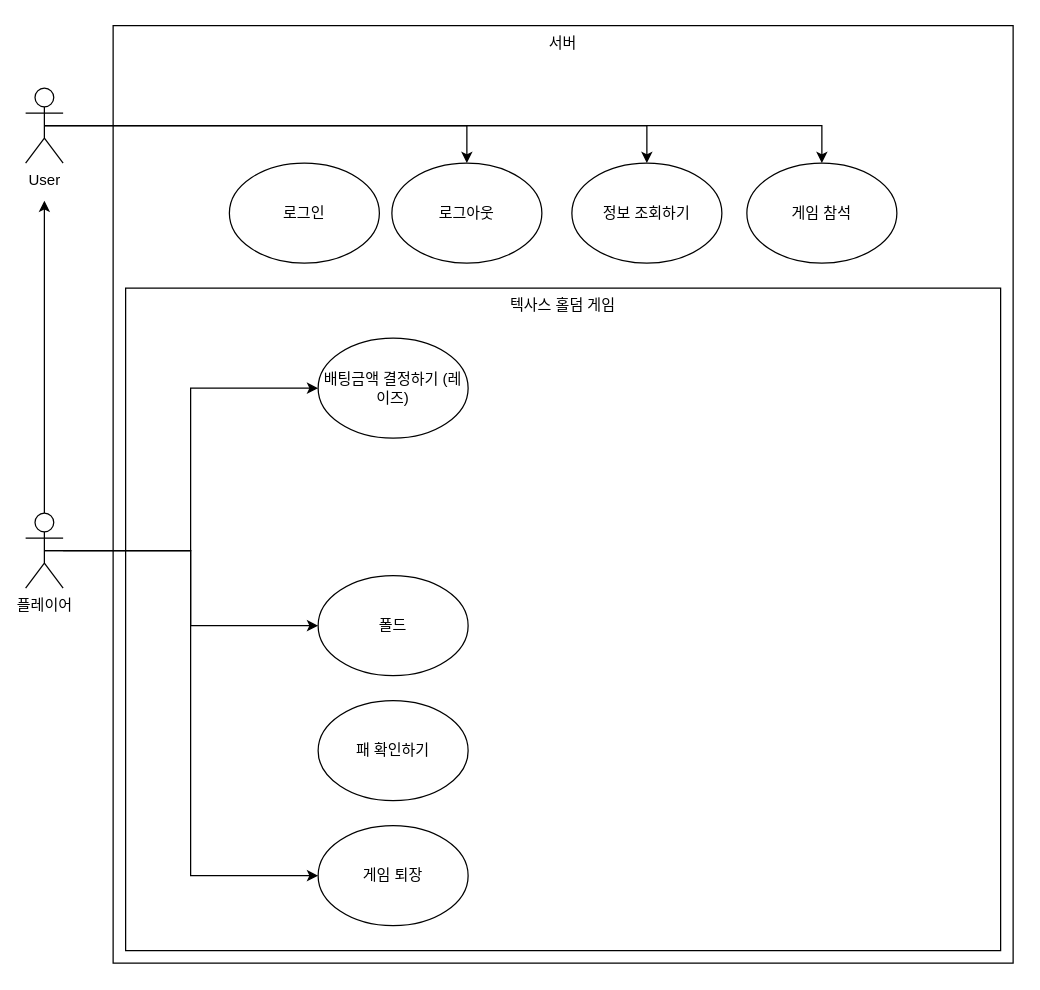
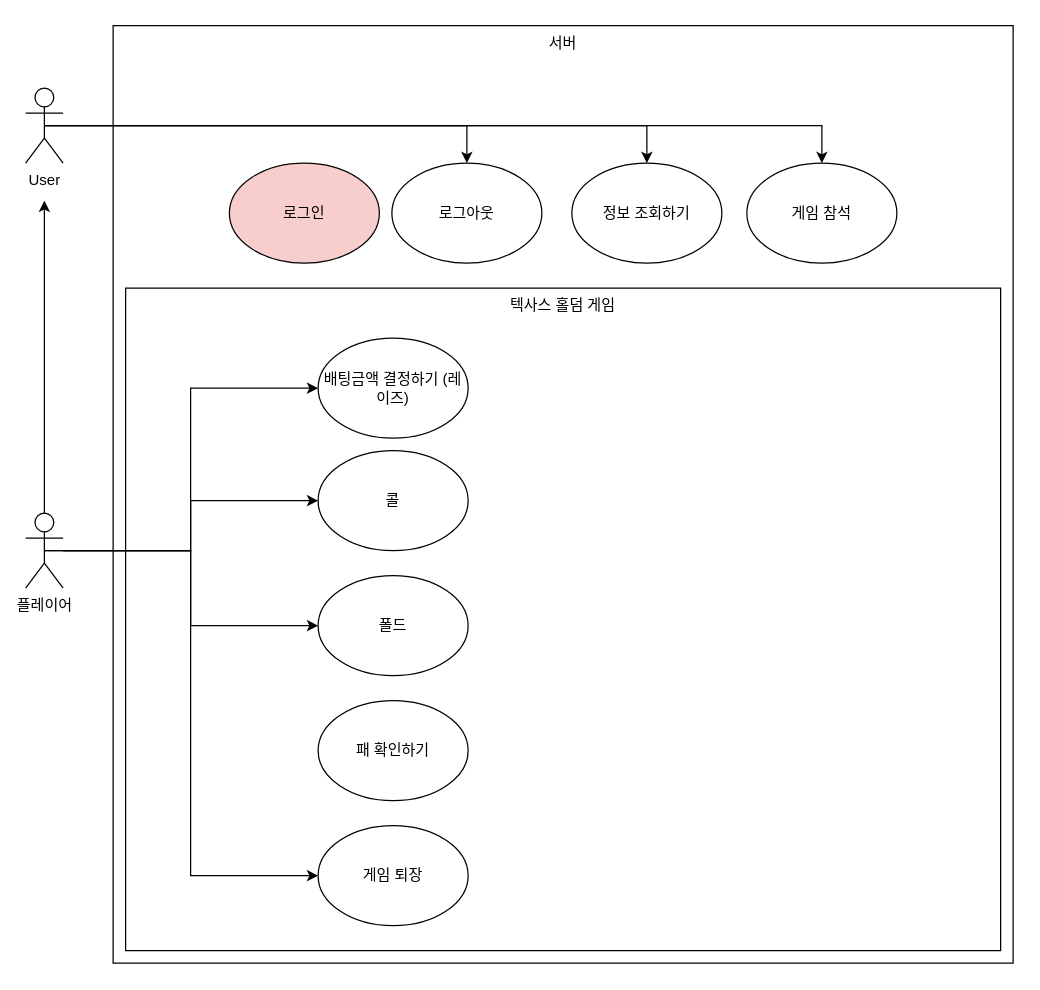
node "로그인": fillcolor #ffffff -> #f8cecc
edge "플레이어" -> "콜": added
node "콜": added
